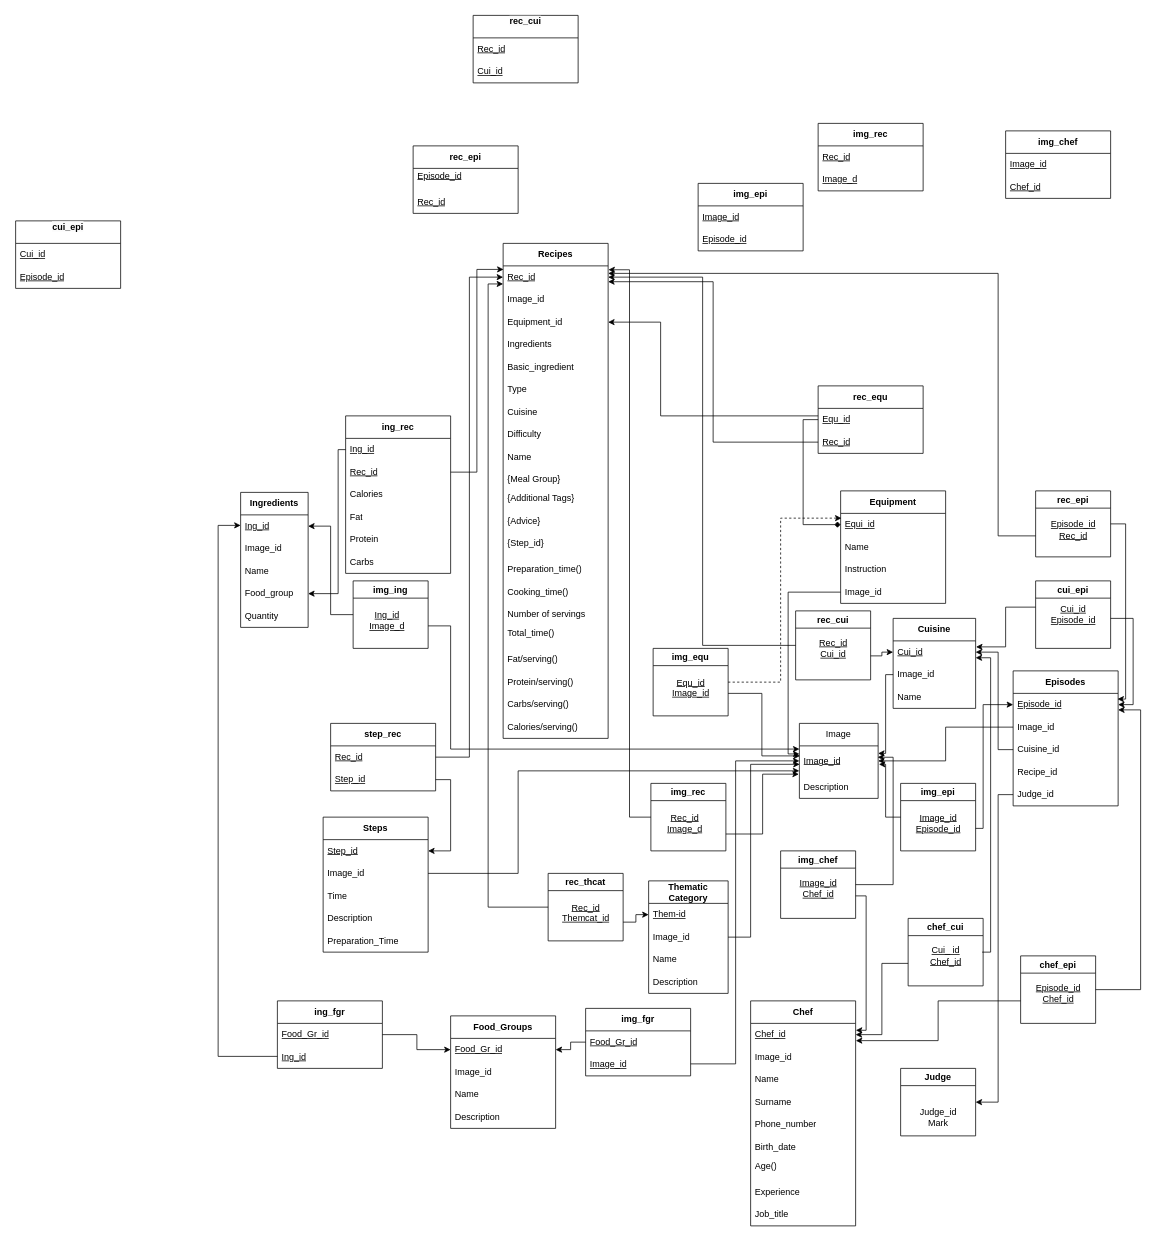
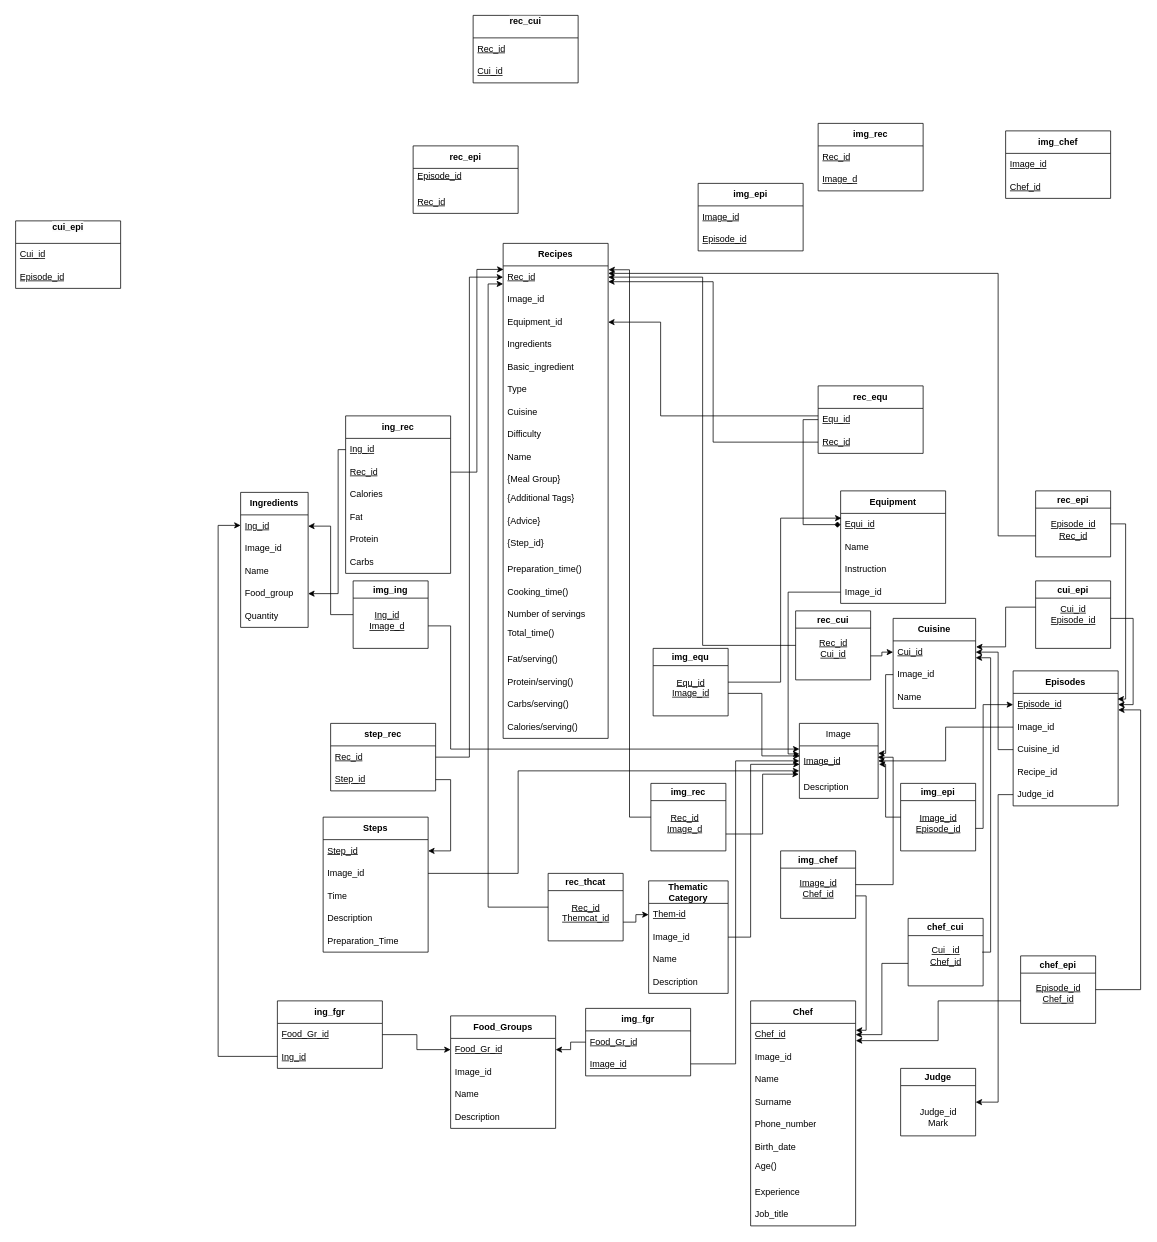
edge "img_equ" -> "Equi_id": style dashed -> solid
